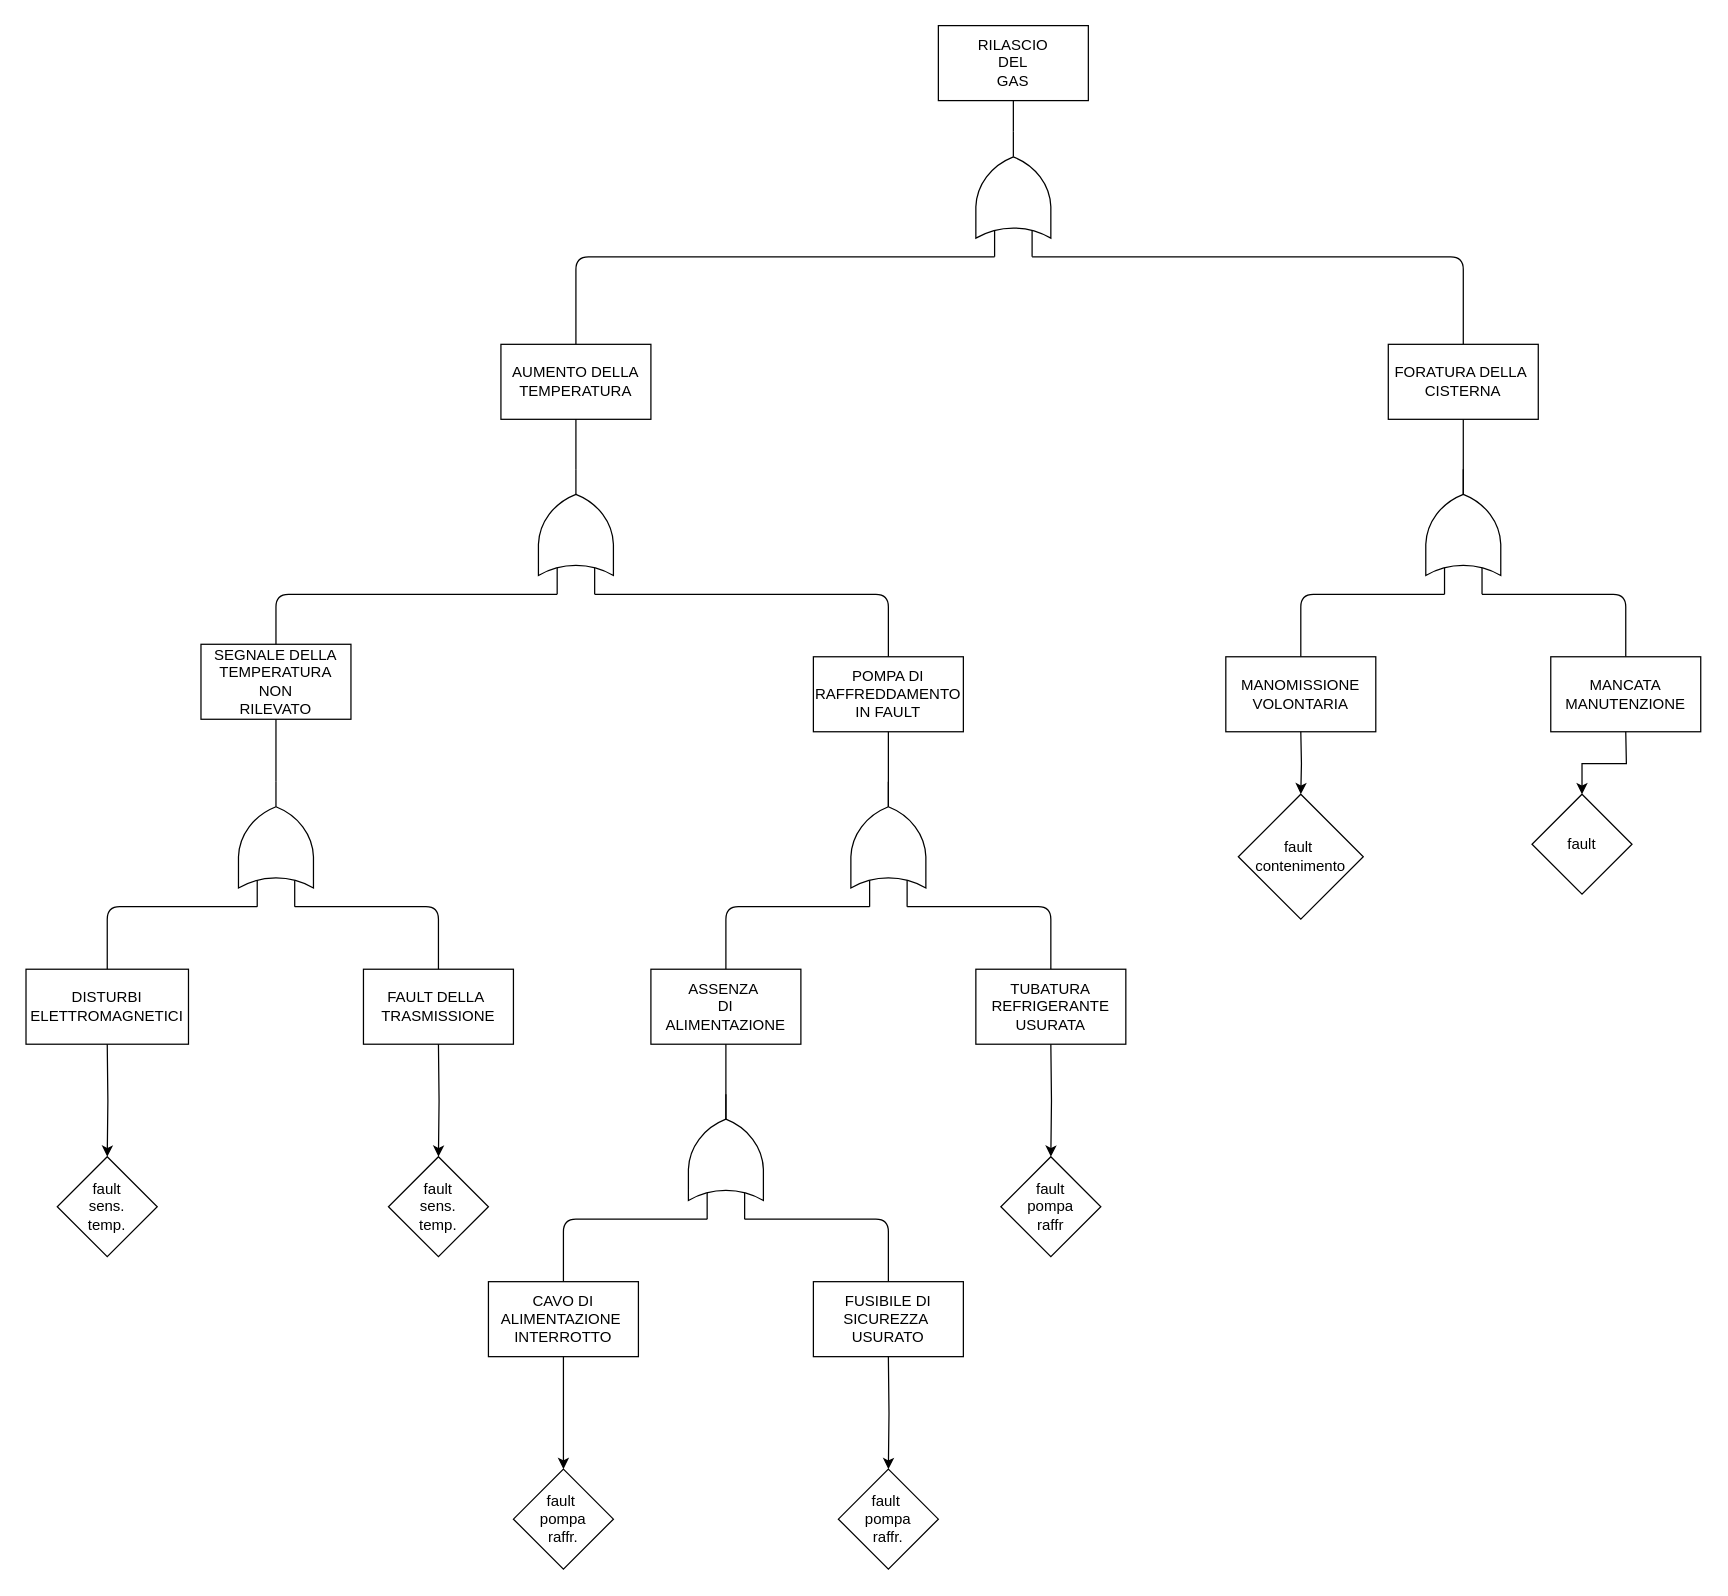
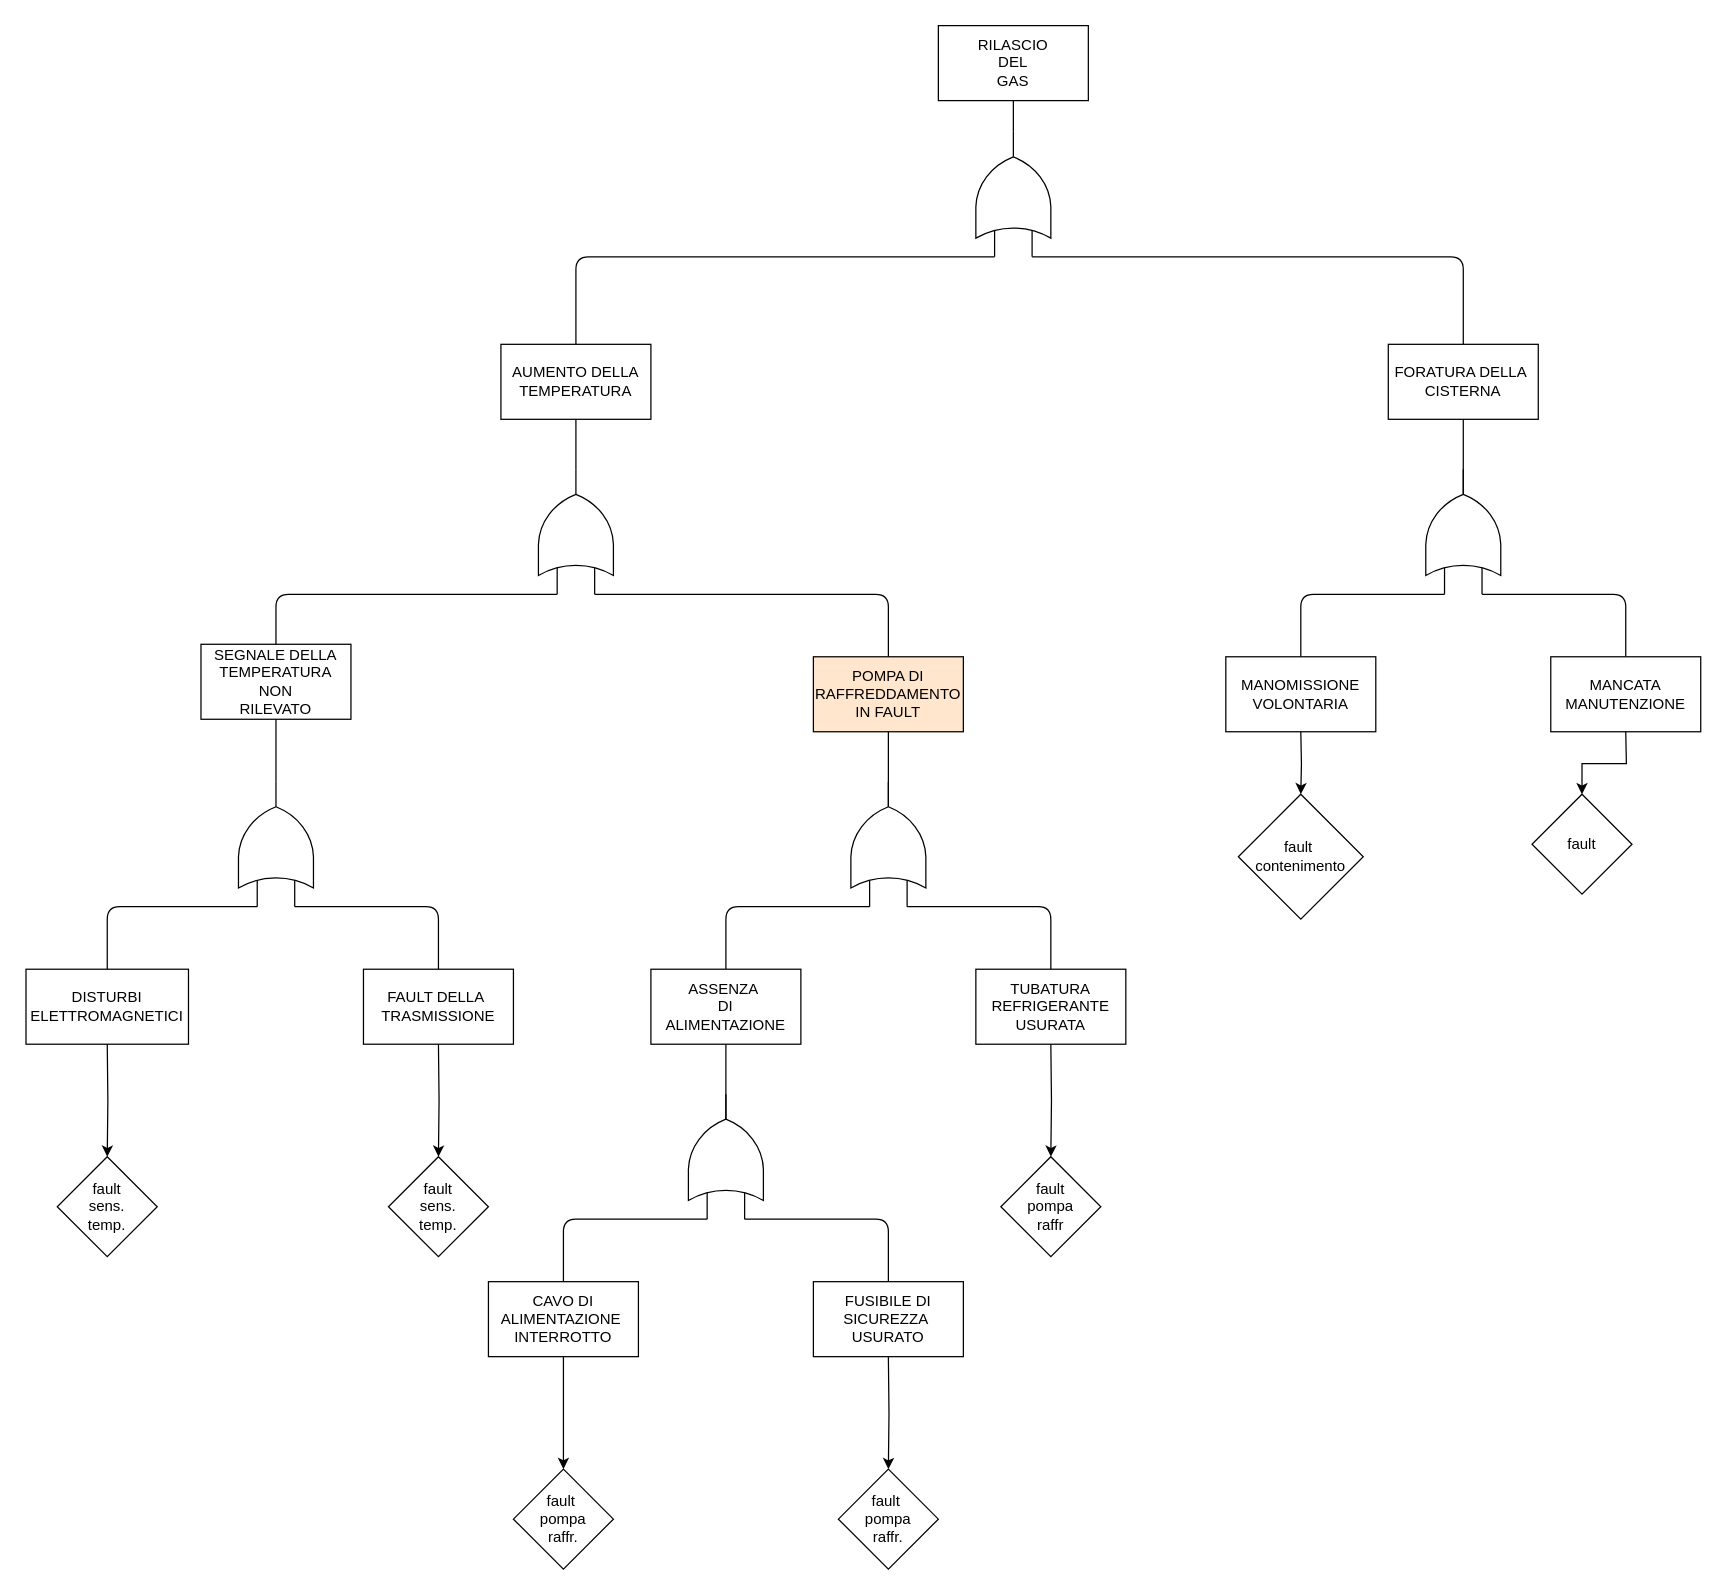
node "POMPA DI RAFFREDDAMENTO IN FAULT": fillcolor #ffffff -> #ffe6cc
